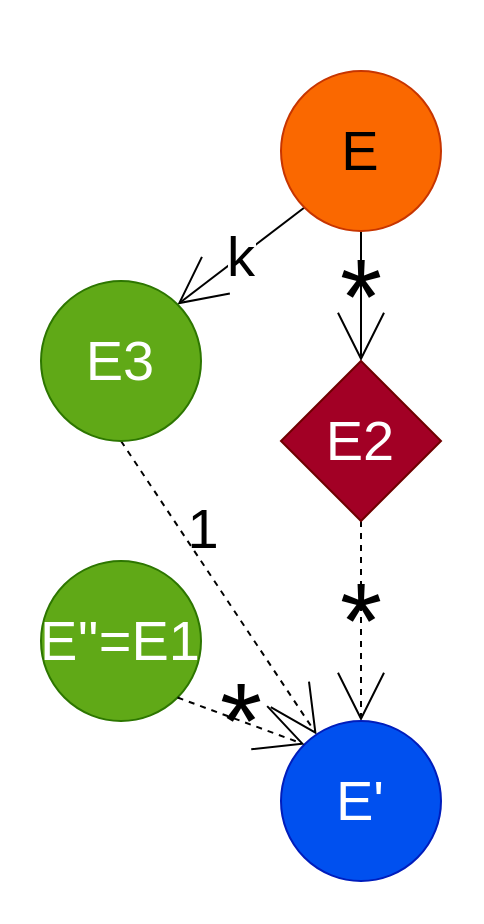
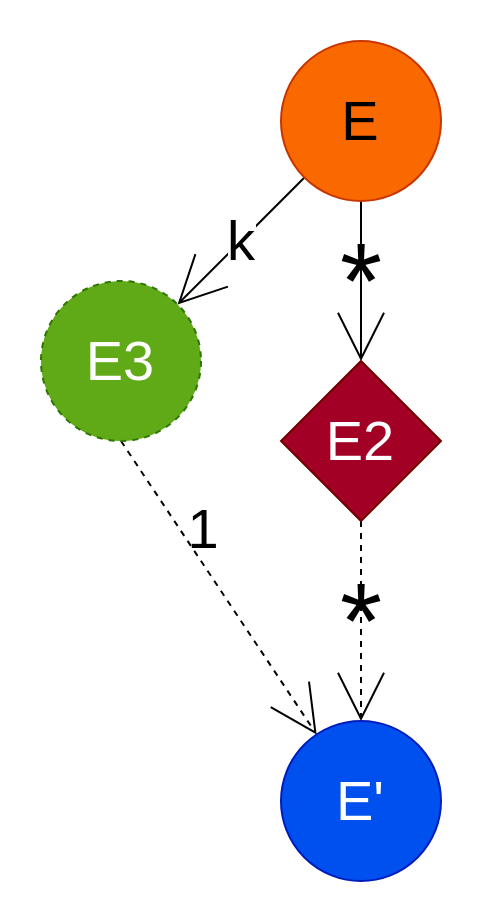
node "E": moved (361, 151) -> (361, 121)
node "E3": style solid -> dashed
node "E''=E1": removed
edge "E''=E1" -> "E'": removed, label "*"
